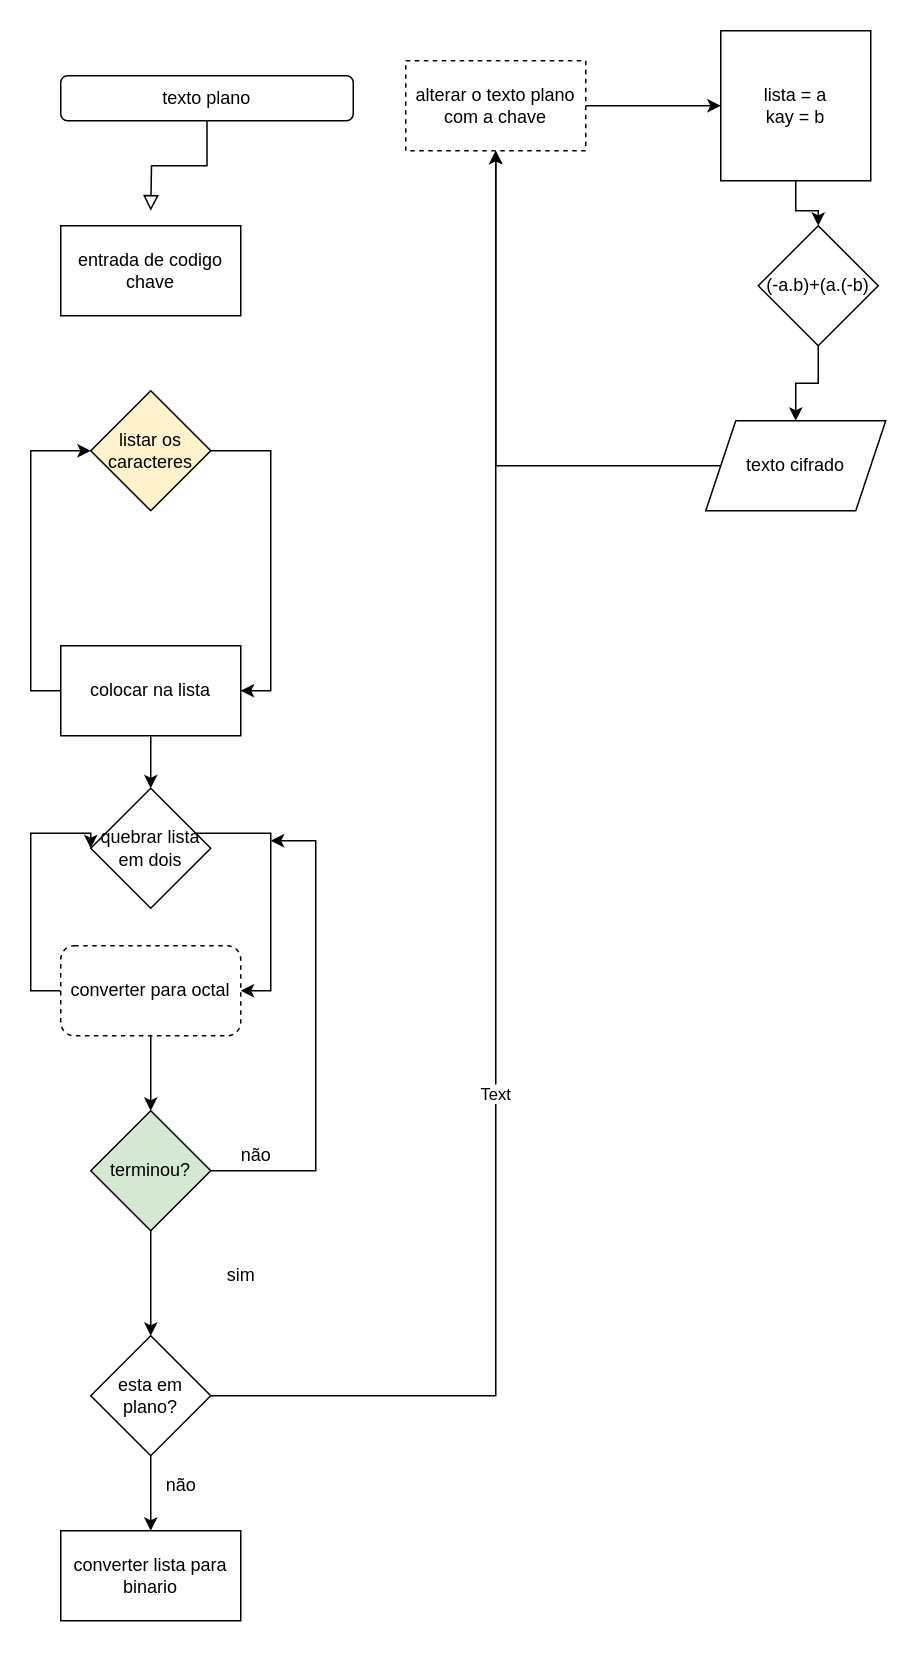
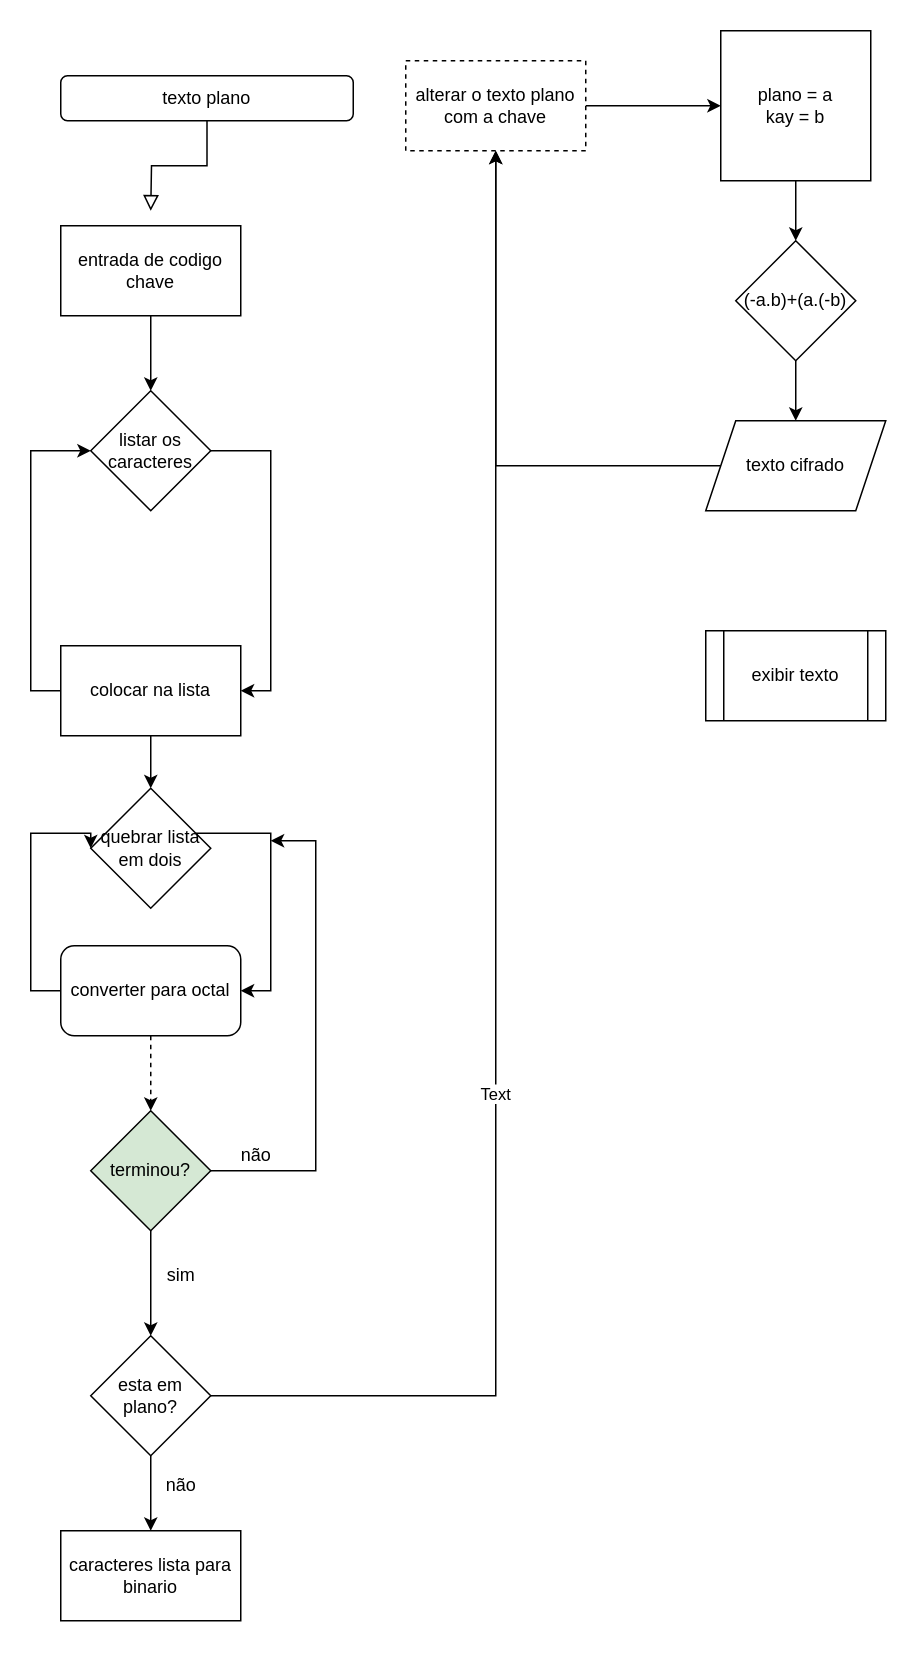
node "lista = a kay = b": label "lista = a kay = b" -> "plano = a kay = b"
node "(-a.b)+(a.(-b)": moved (818, 286) -> (796, 301)
edge "entrada de codigo chave" -> "listar os caracteres": added
node "listar os caracteres": fillcolor #fff2cc -> #ffffff
node "exibir texto": added
node "converter para octal": style dashed -> solid
edge "converter para octal" -> "terminou?": style solid -> dashed
node "sim": moved (241, 1276) -> (181, 1276)
node "converter lista para binario": label "converter lista para binario" -> "caracteres lista para binario"
